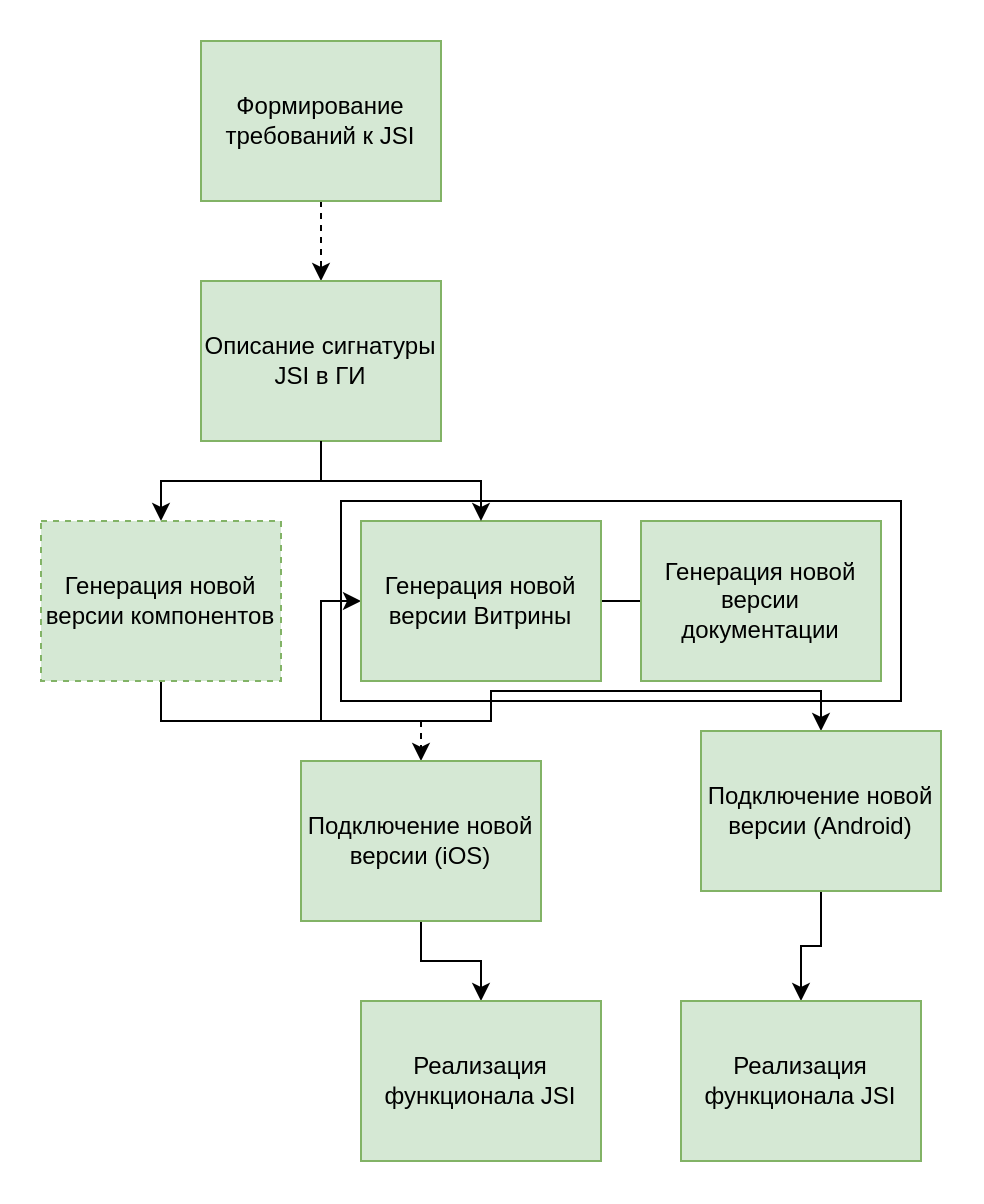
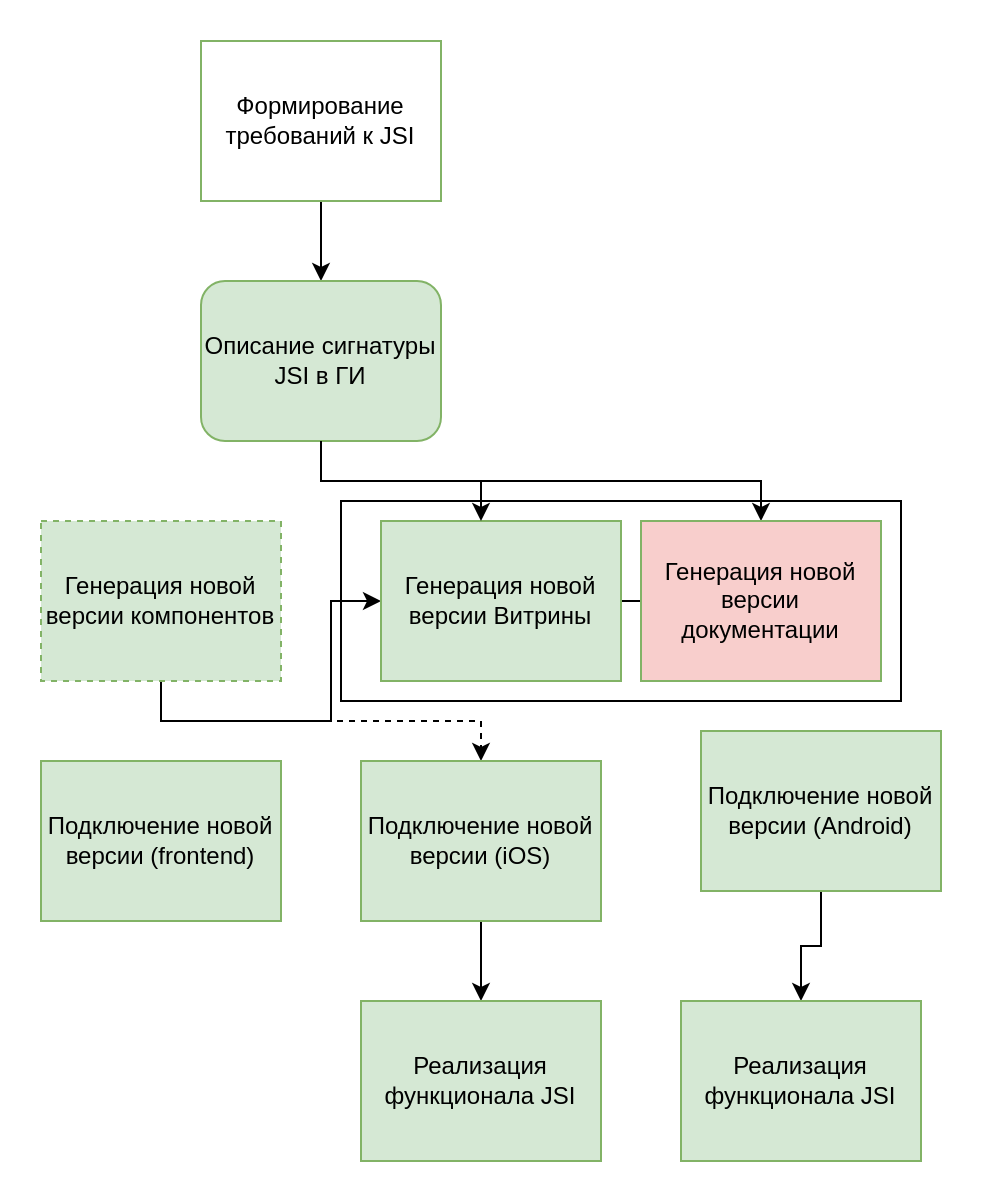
node "Формирование требований к JSI": fillcolor #d5e8d4 -> #ffffff
edge "Формирование требований к JSI" -> "Описание сигнатуры JSI в ГИ": style dashed -> solid
node "Описание сигнатуры JSI в ГИ": shape rectangle -> rounded rectangle
edge "Описание сигнатуры JSI в ГИ" -> "Генерация новой версии компонентов": now "Описание сигнатуры JSI в ГИ" -> "Генерация новой версии документации"
node "Генерация новой версии Витрины": moved (481, 601) -> (501, 601)
node "Генерация новой версии документации": fillcolor #d5e8d4 -> #f8cecc
edge "Генерация новой версии компонентов" -> "Подключение новой версии (Android)": removed
node "Подключение новой версии (frontend)": added
node "Подключение новой версии (iOS)": moved (421, 841) -> (481, 841)
